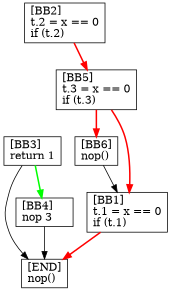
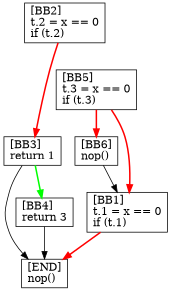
edge "[BB2] t.2 = x == 0 if (t.2)" -> "[BB5] t.3 = x == 0 if (t.3)": now "[BB2] t.2 = x == 0 if (t.2)" -> "[BB3] return 1"
node "[BB4] nop 3": label "[BB4] nop 3" -> "[BB4] return 3"
